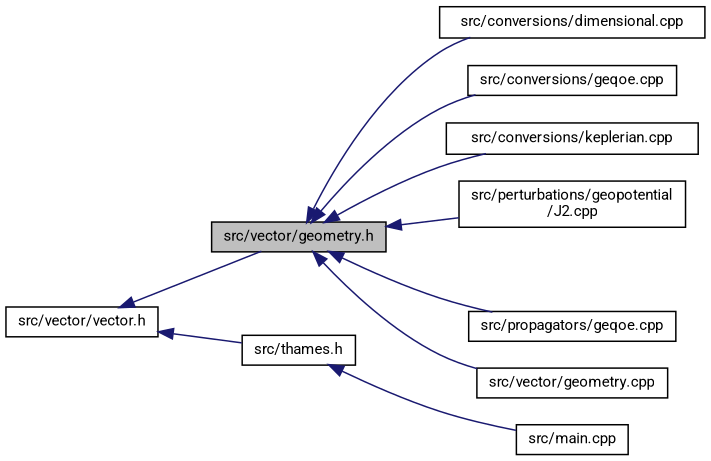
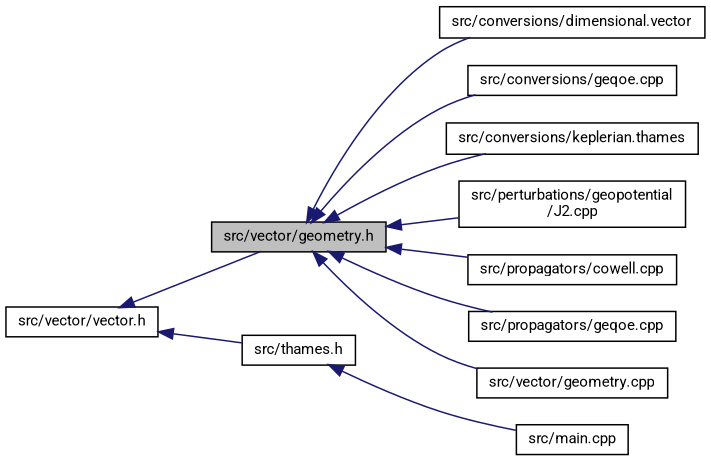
node "src/conversions/dimensional.cpp": label "src/conversions/dimensional.cpp" -> "src/conversions/dimensional.vector"
node "src/conversions/keplerian.cpp": label "src/conversions/keplerian.cpp" -> "src/conversions/keplerian.thames"
node "src/propagators/cowell.cpp": added
